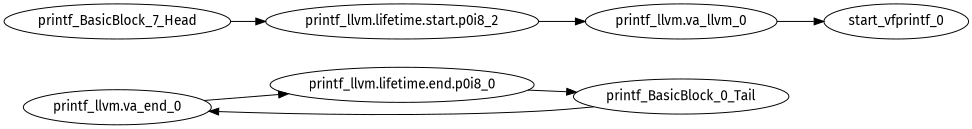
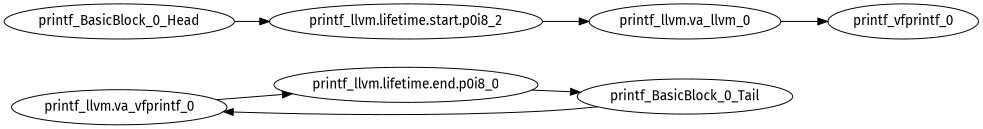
node "printf_BasicBlock_7_Head": label "printf_BasicBlock_7_Head" -> "printf_BasicBlock_0_Head"
node "start_vfprintf_0": label "start_vfprintf_0" -> "printf_vfprintf_0"
node "printf_llvm.va_end_0": label "printf_llvm.va_end_0" -> "printf_llvm.va_vfprintf_0"
